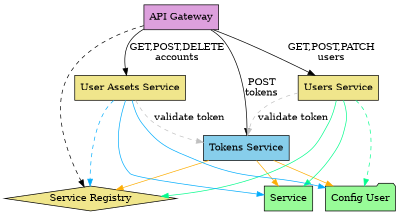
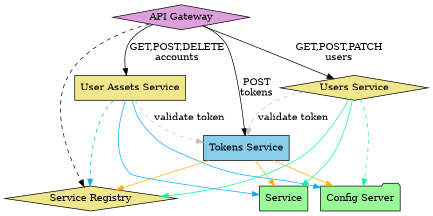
node "API Gateway": shape box -> diamond
node "Users Service": shape box -> diamond
node "Config User": label "Config User" -> "Config Server"
